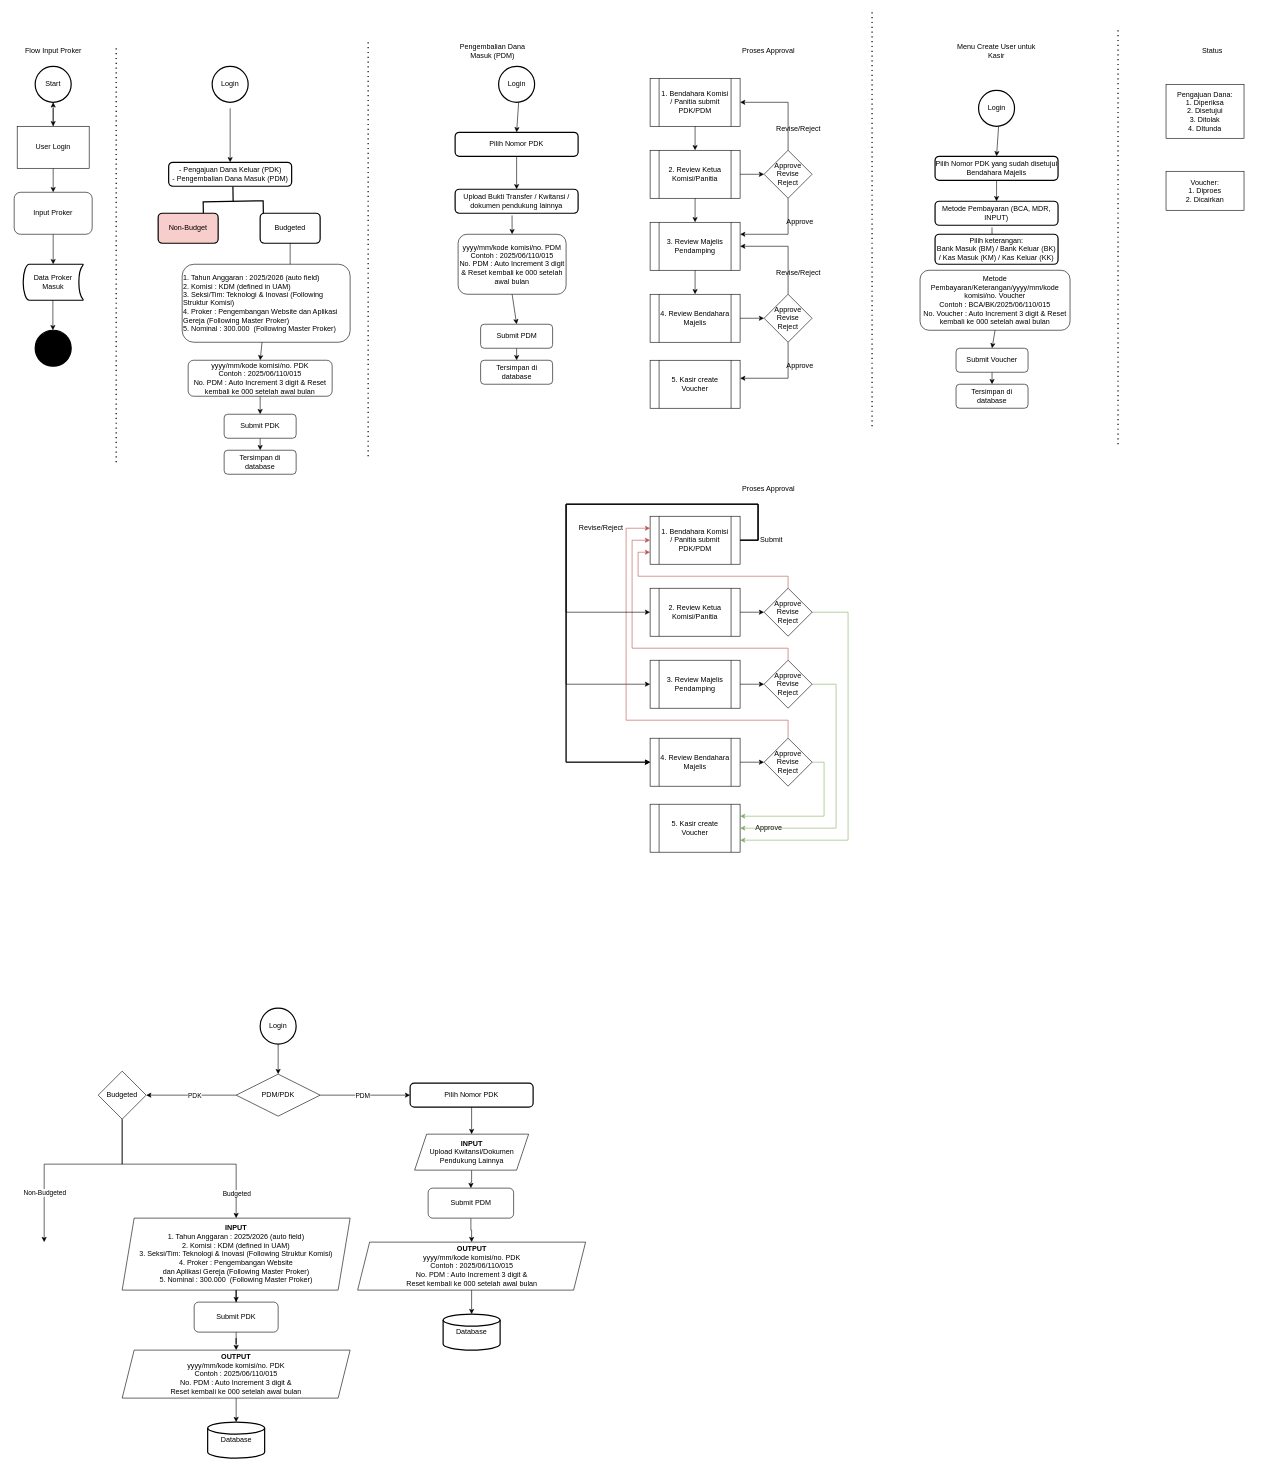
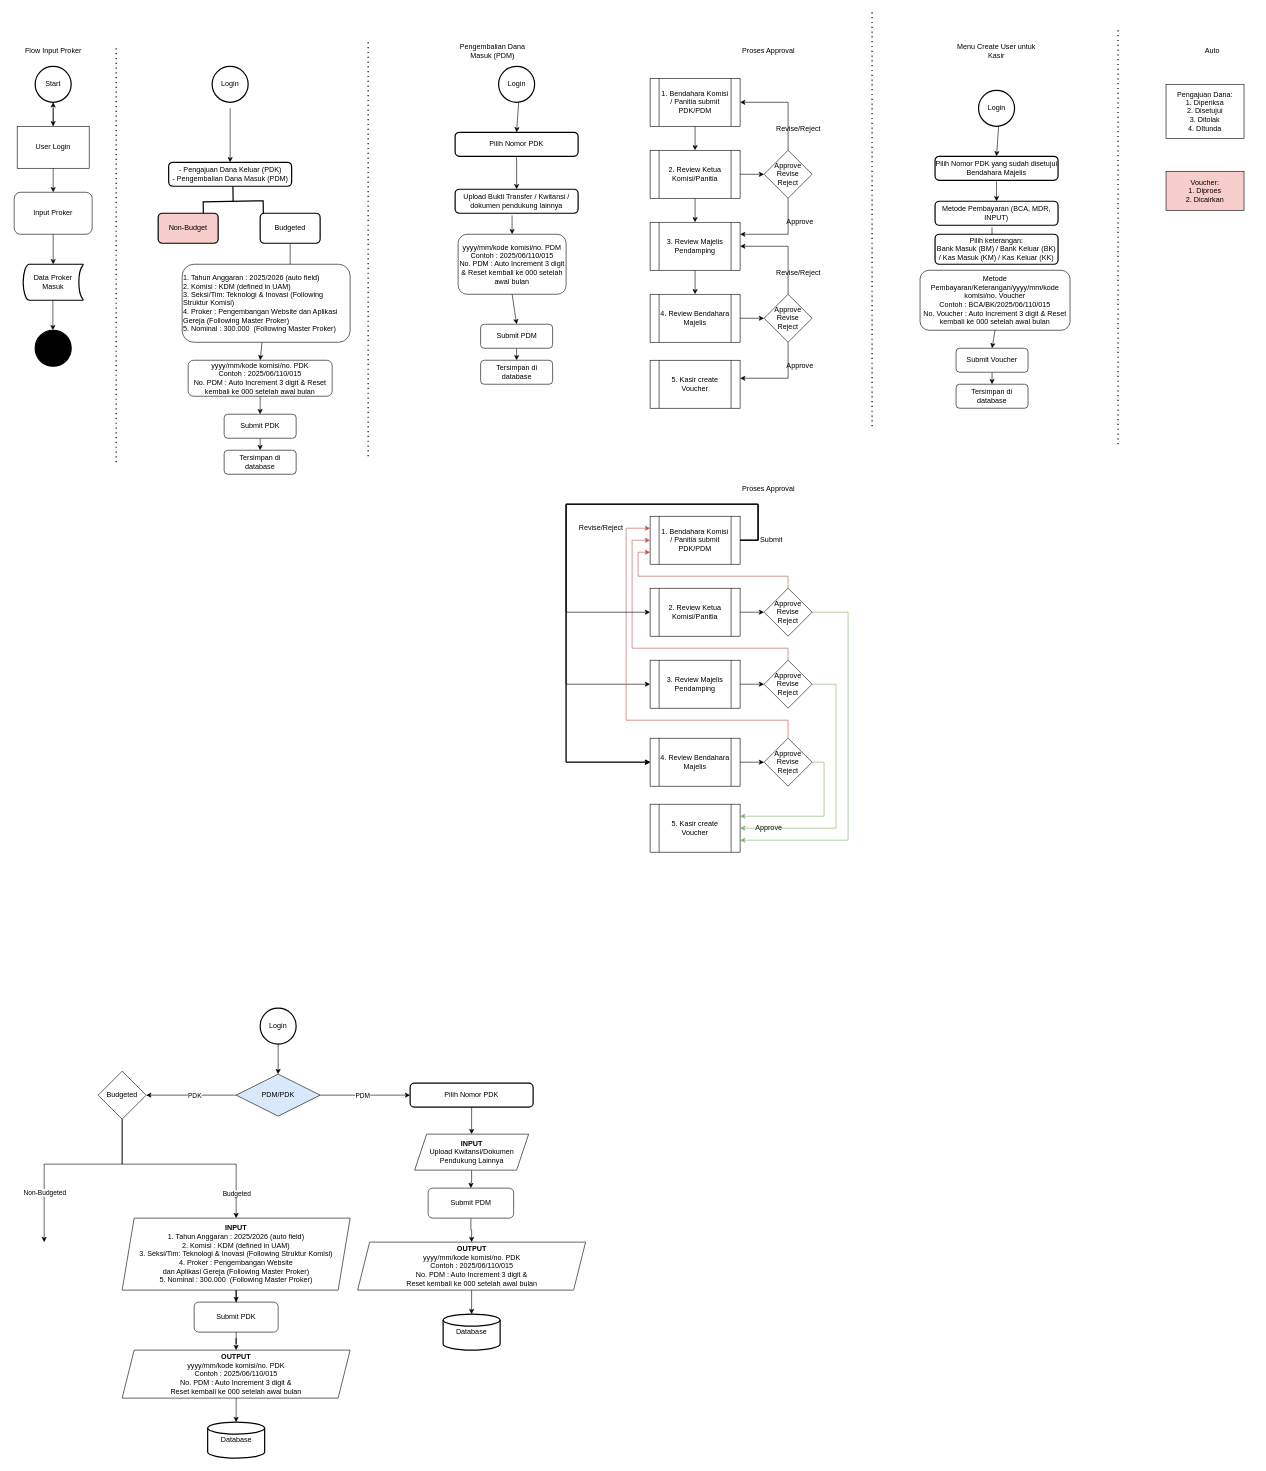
node "Status": label "Status" -> "Auto"
node "Voucher: 1. Diproes 2. Dicairkan": fillcolor #ffffff -> #f8cecc
node "PDM/PDK": fillcolor #ffffff -> #dae8fc
